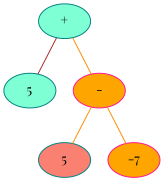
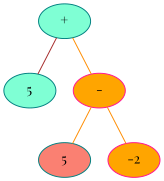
node "-7": label "-7" -> "-2"
